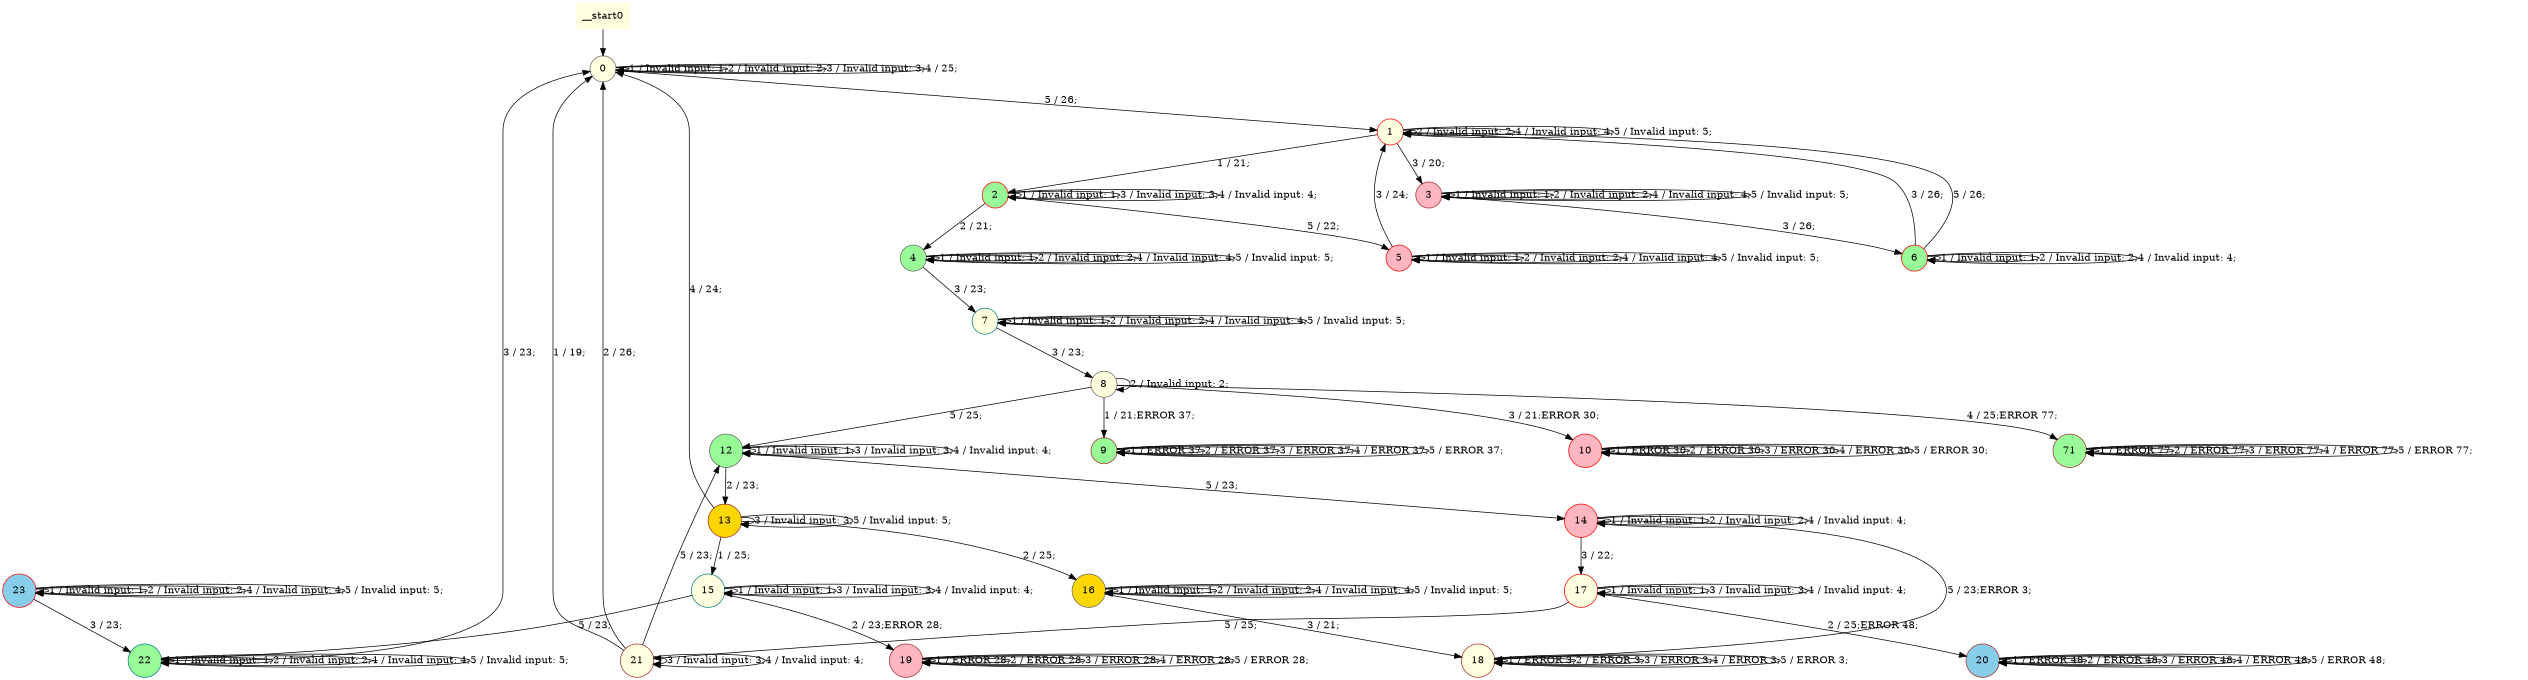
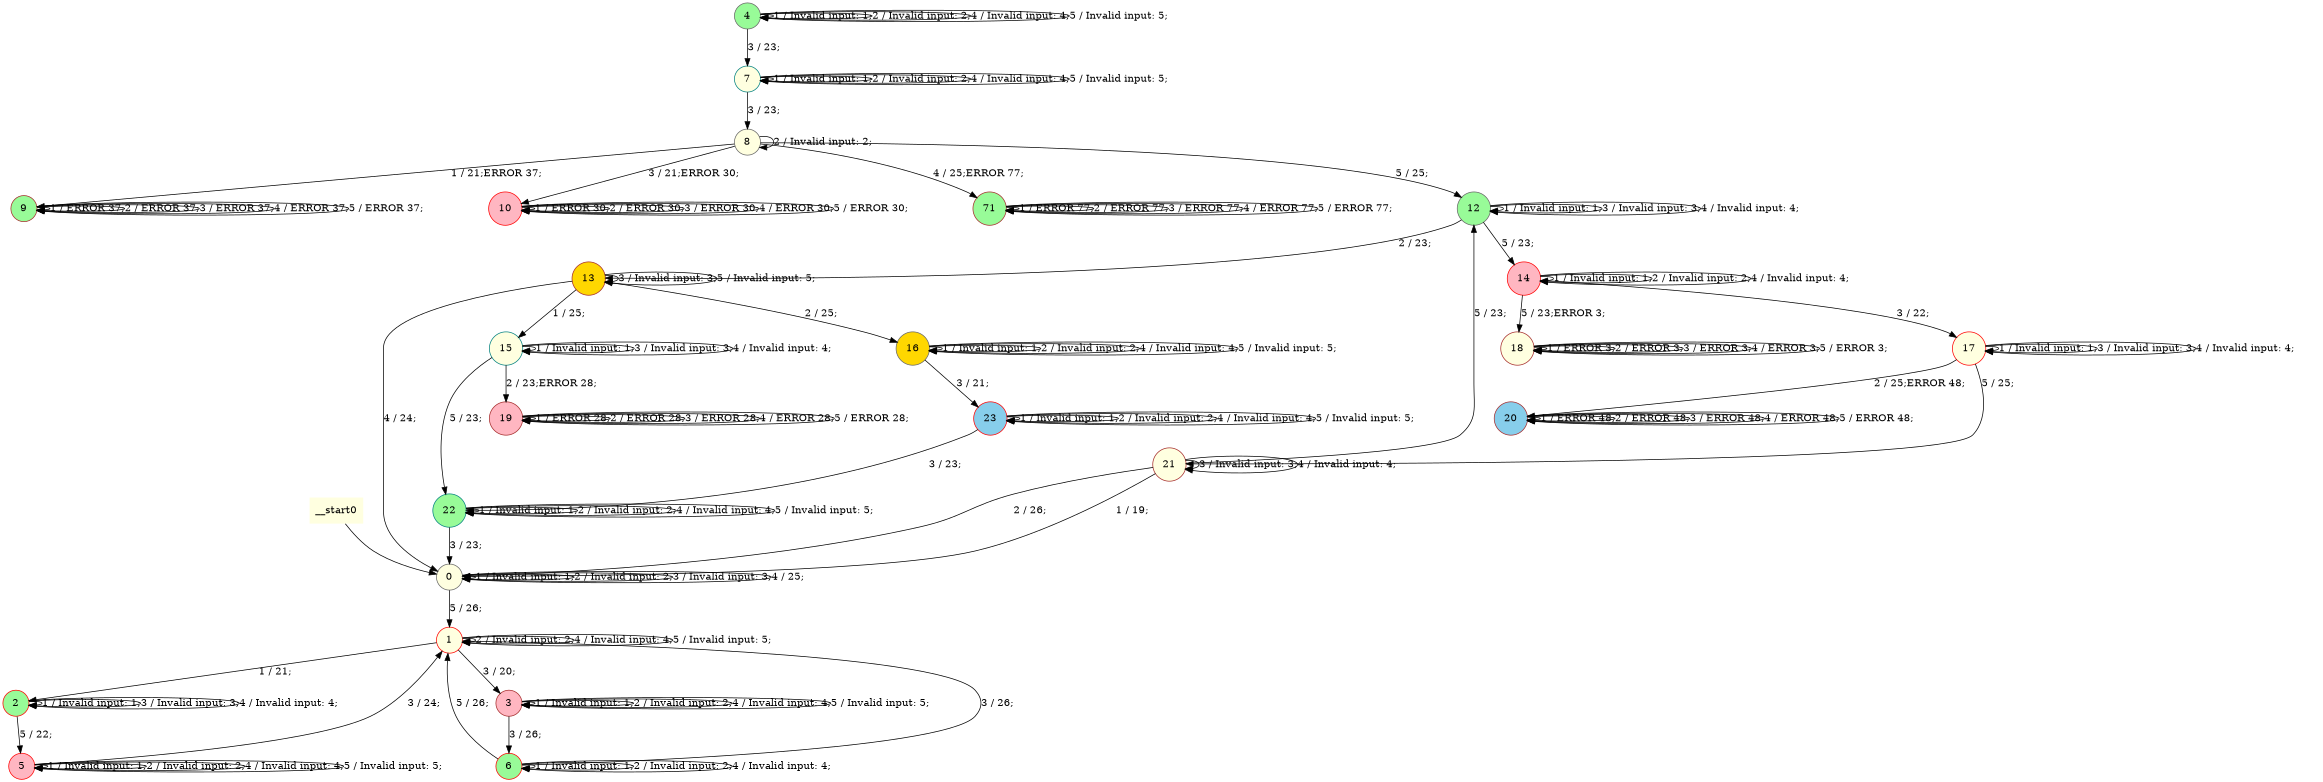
edge "2" -> "4": removed, label "2 / 21;"
edge "16" -> "18": now "16" -> "23"
